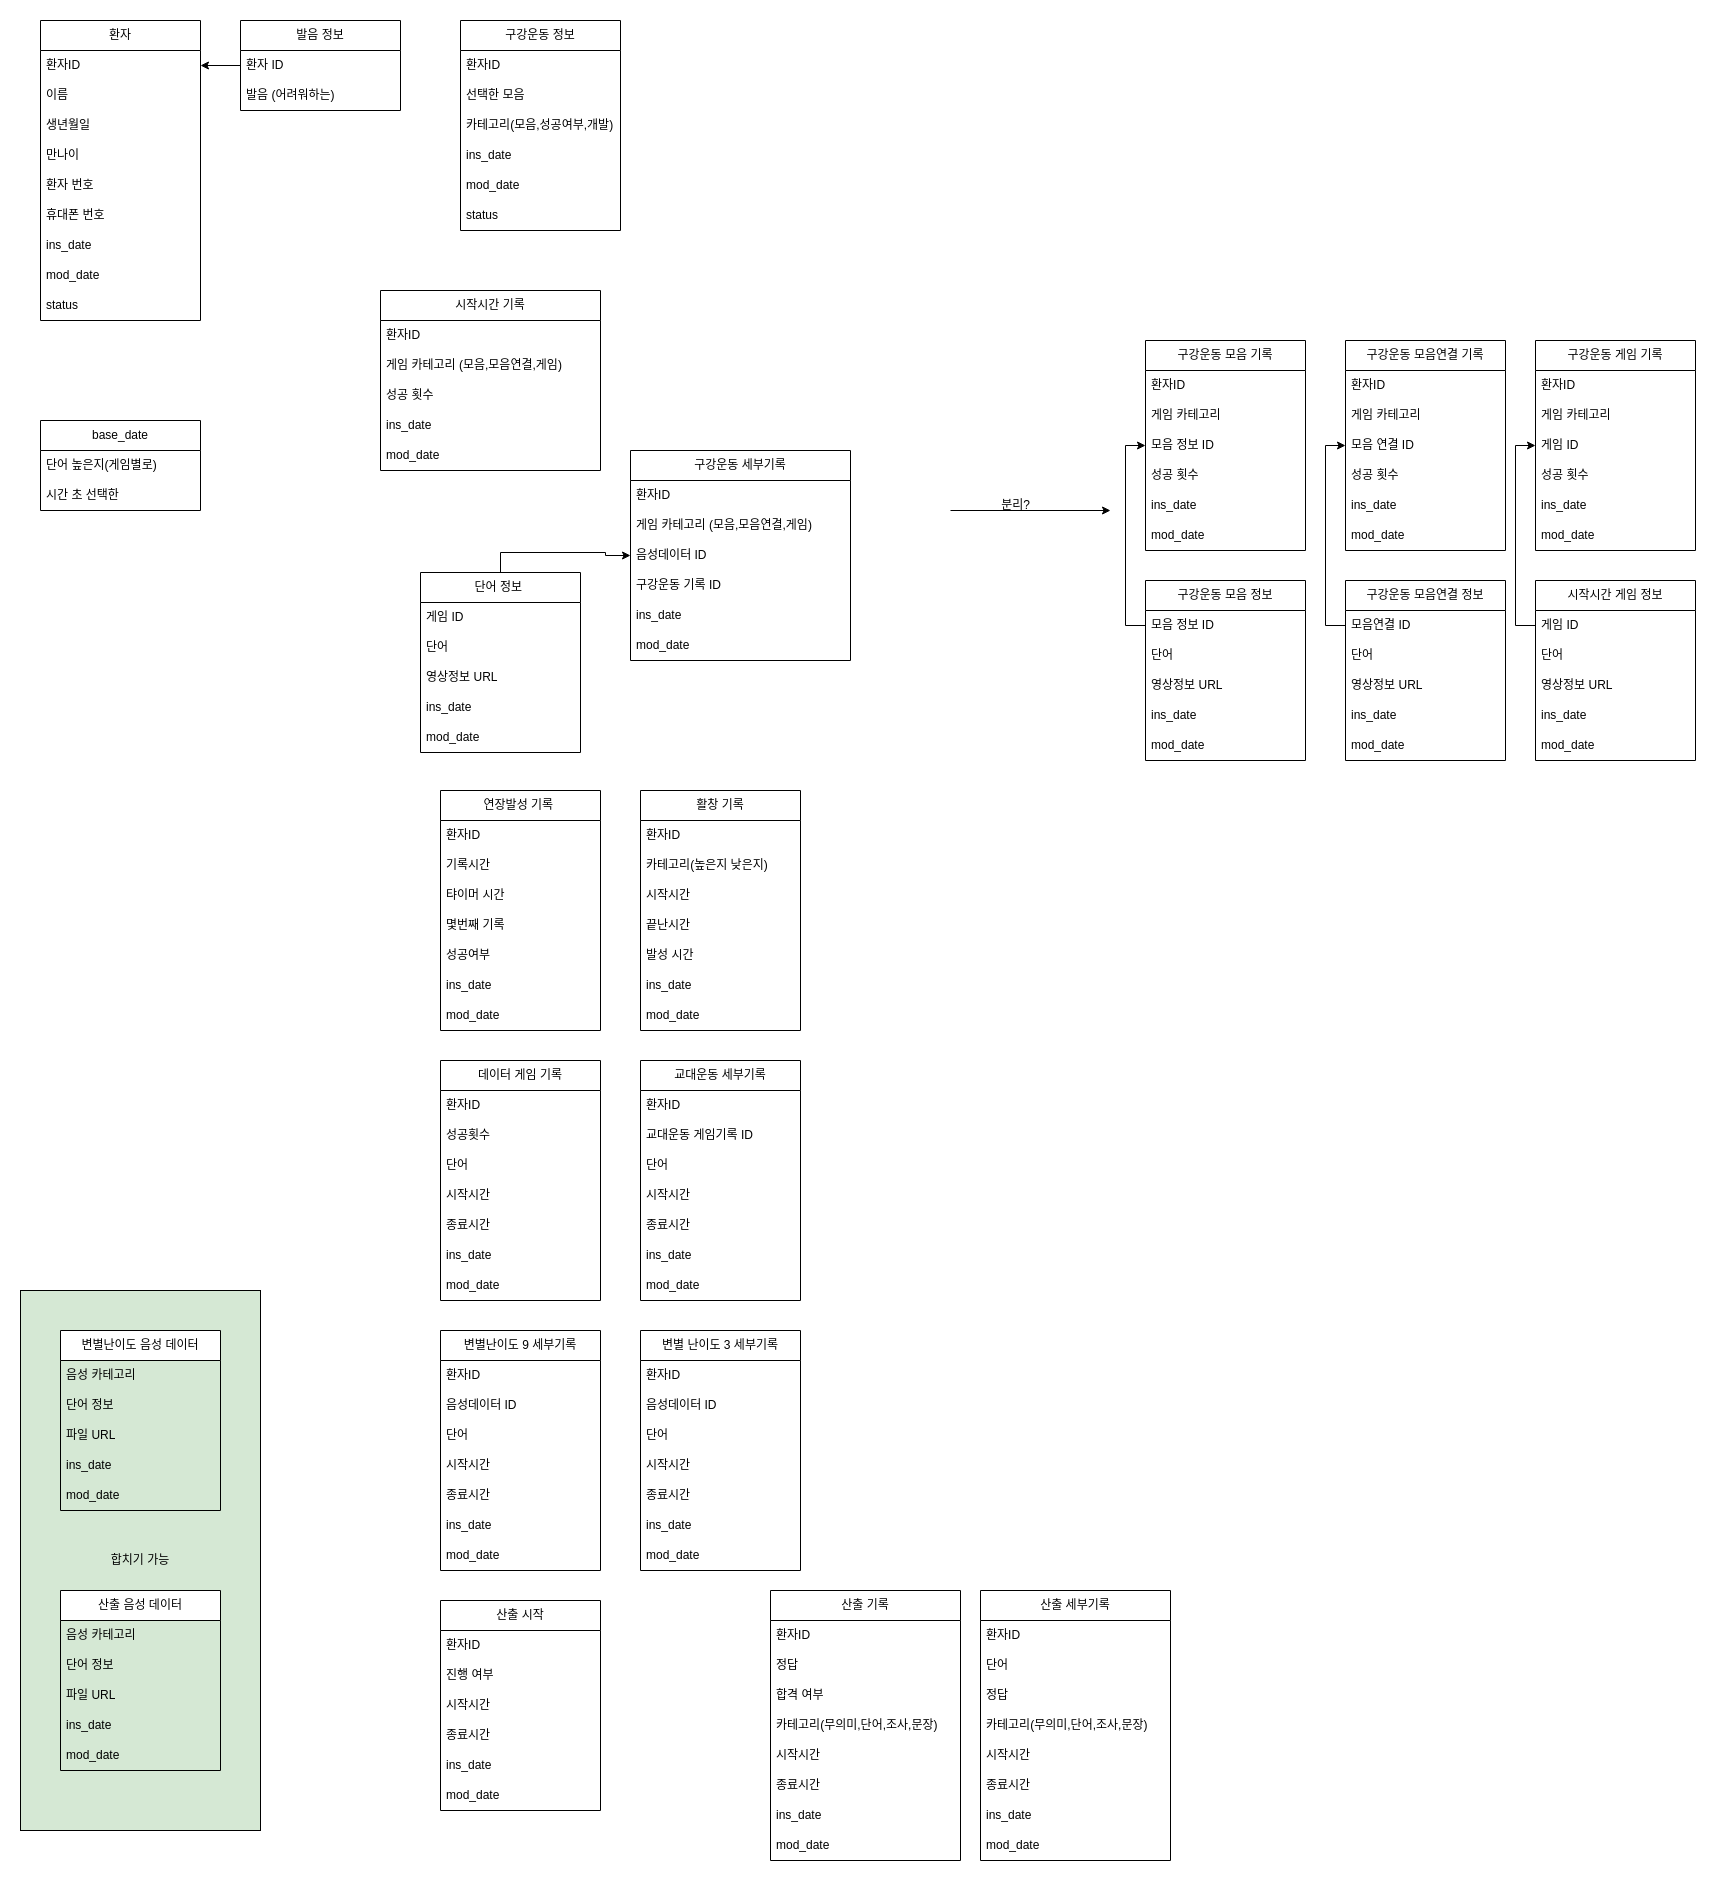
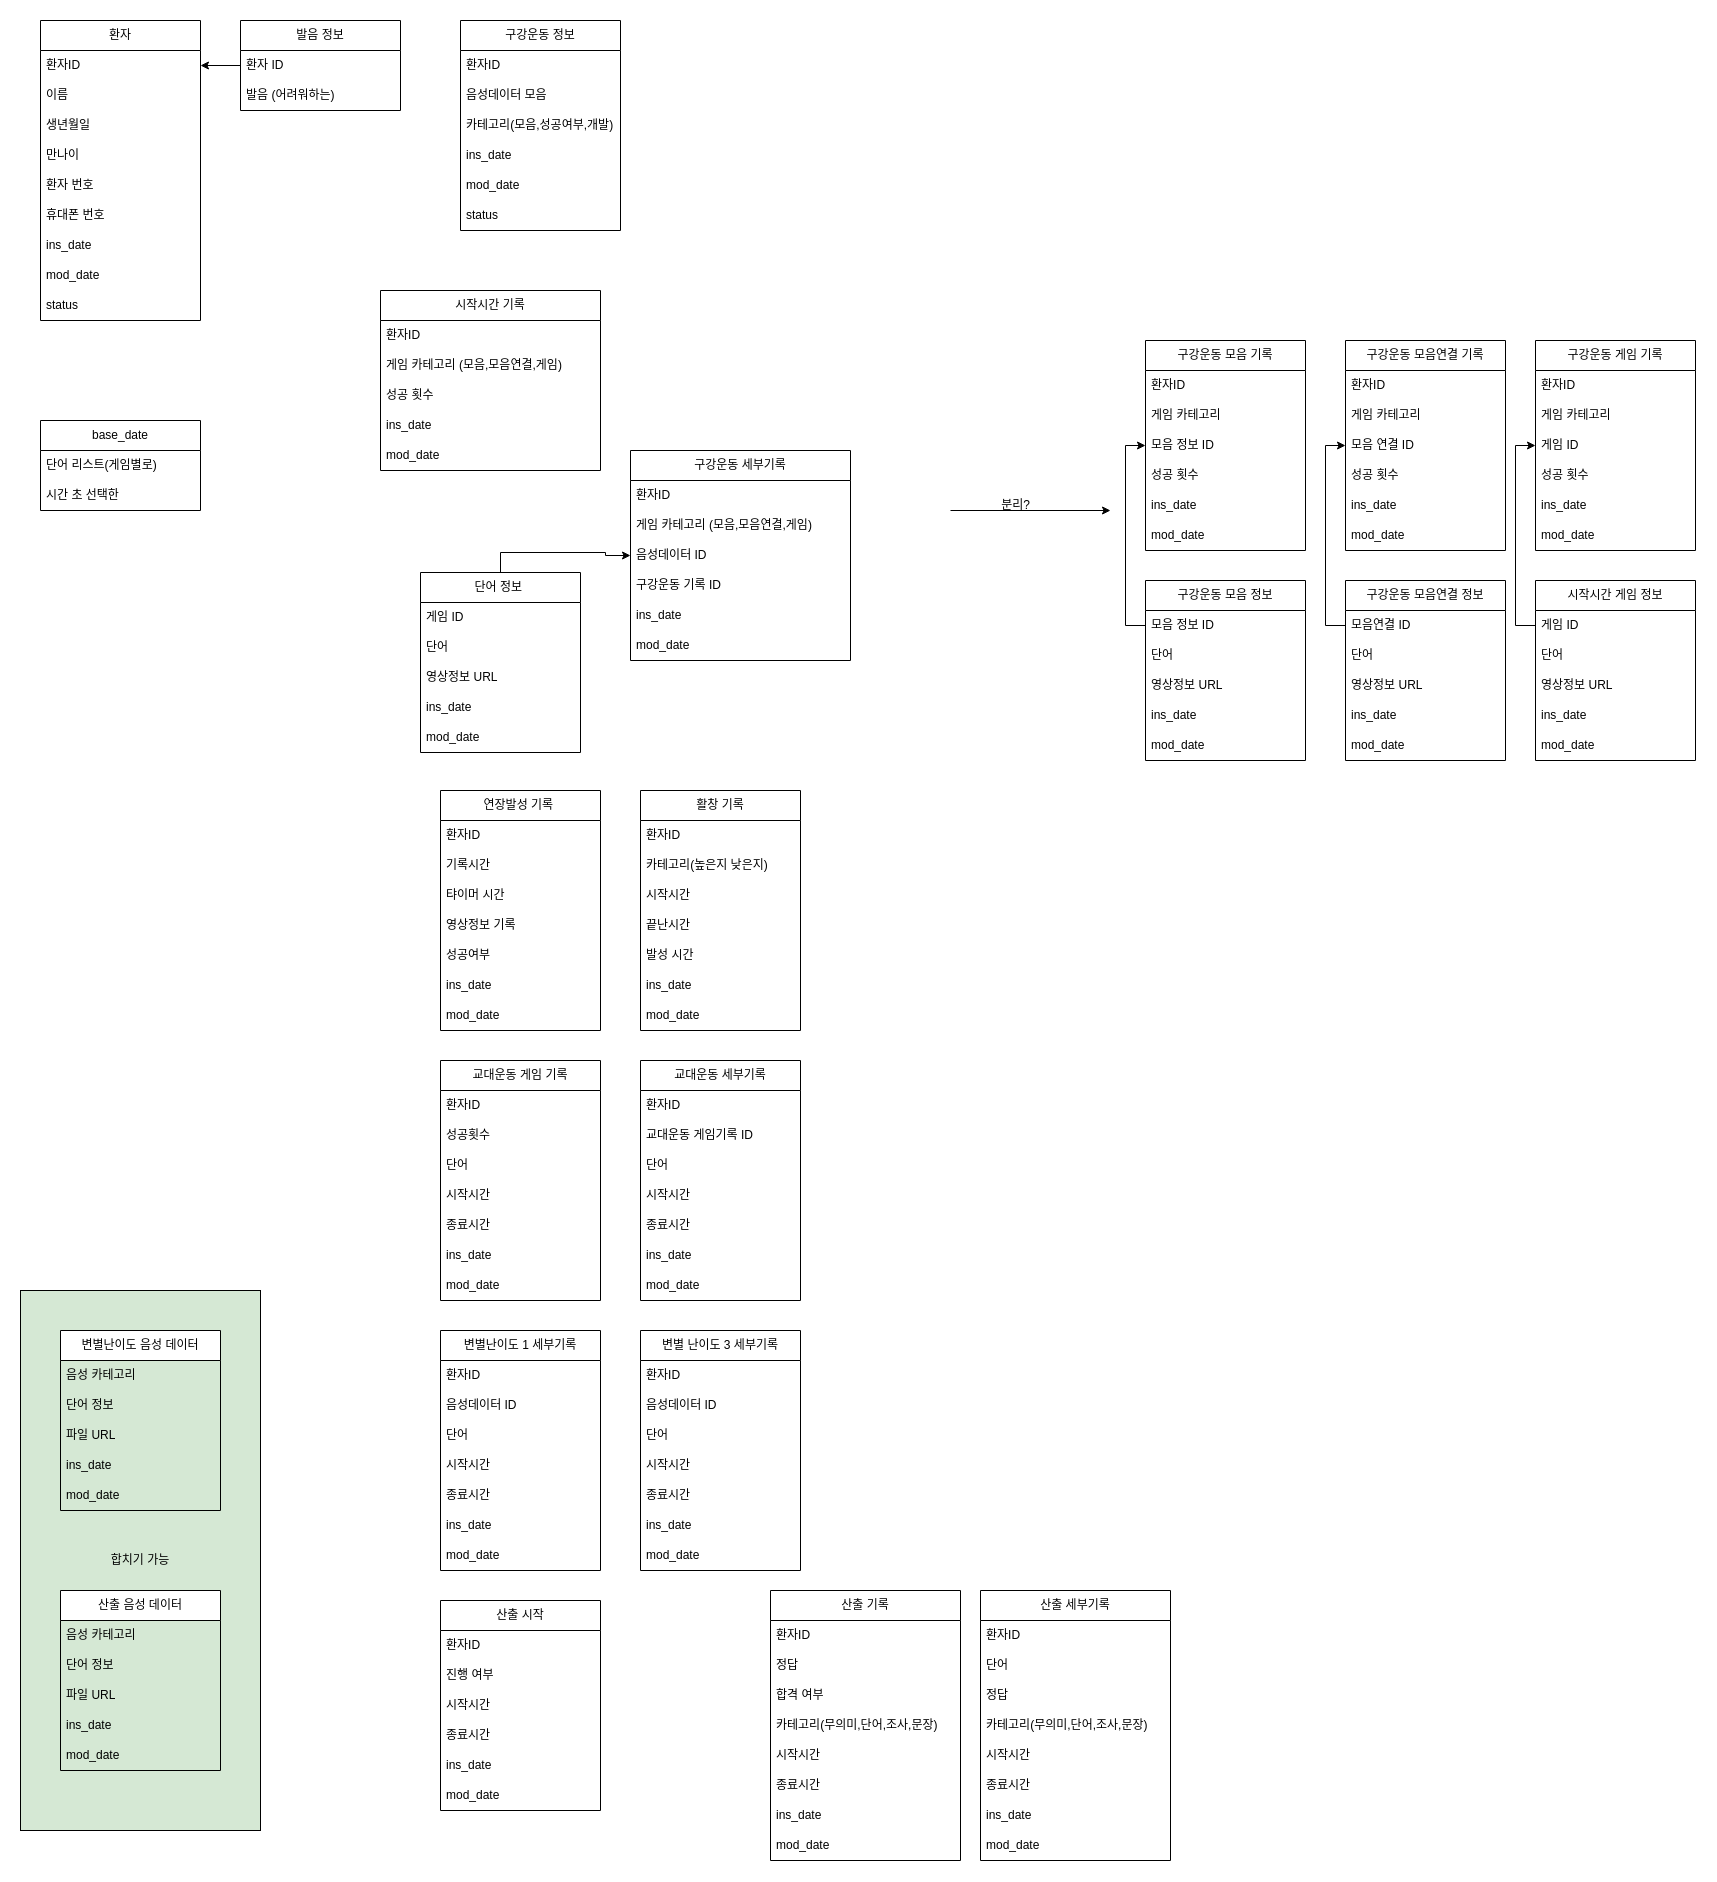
node "선택한 모음": label "선택한 모음" -> "음성데이터 모음"
node "단어 높은지(게임별로)": label "단어 높은지(게임별로)" -> "단어 리스트(게임별로)"
node "몇번째 기록": label "몇번째 기록" -> "영상정보 기록"
node "데이터 게임 기록": label "데이터 게임 기록" -> "교대운동 게임 기록"
node "변별난이도 9 세부기록": label "변별난이도 9 세부기록" -> "변별난이도 1 세부기록"
